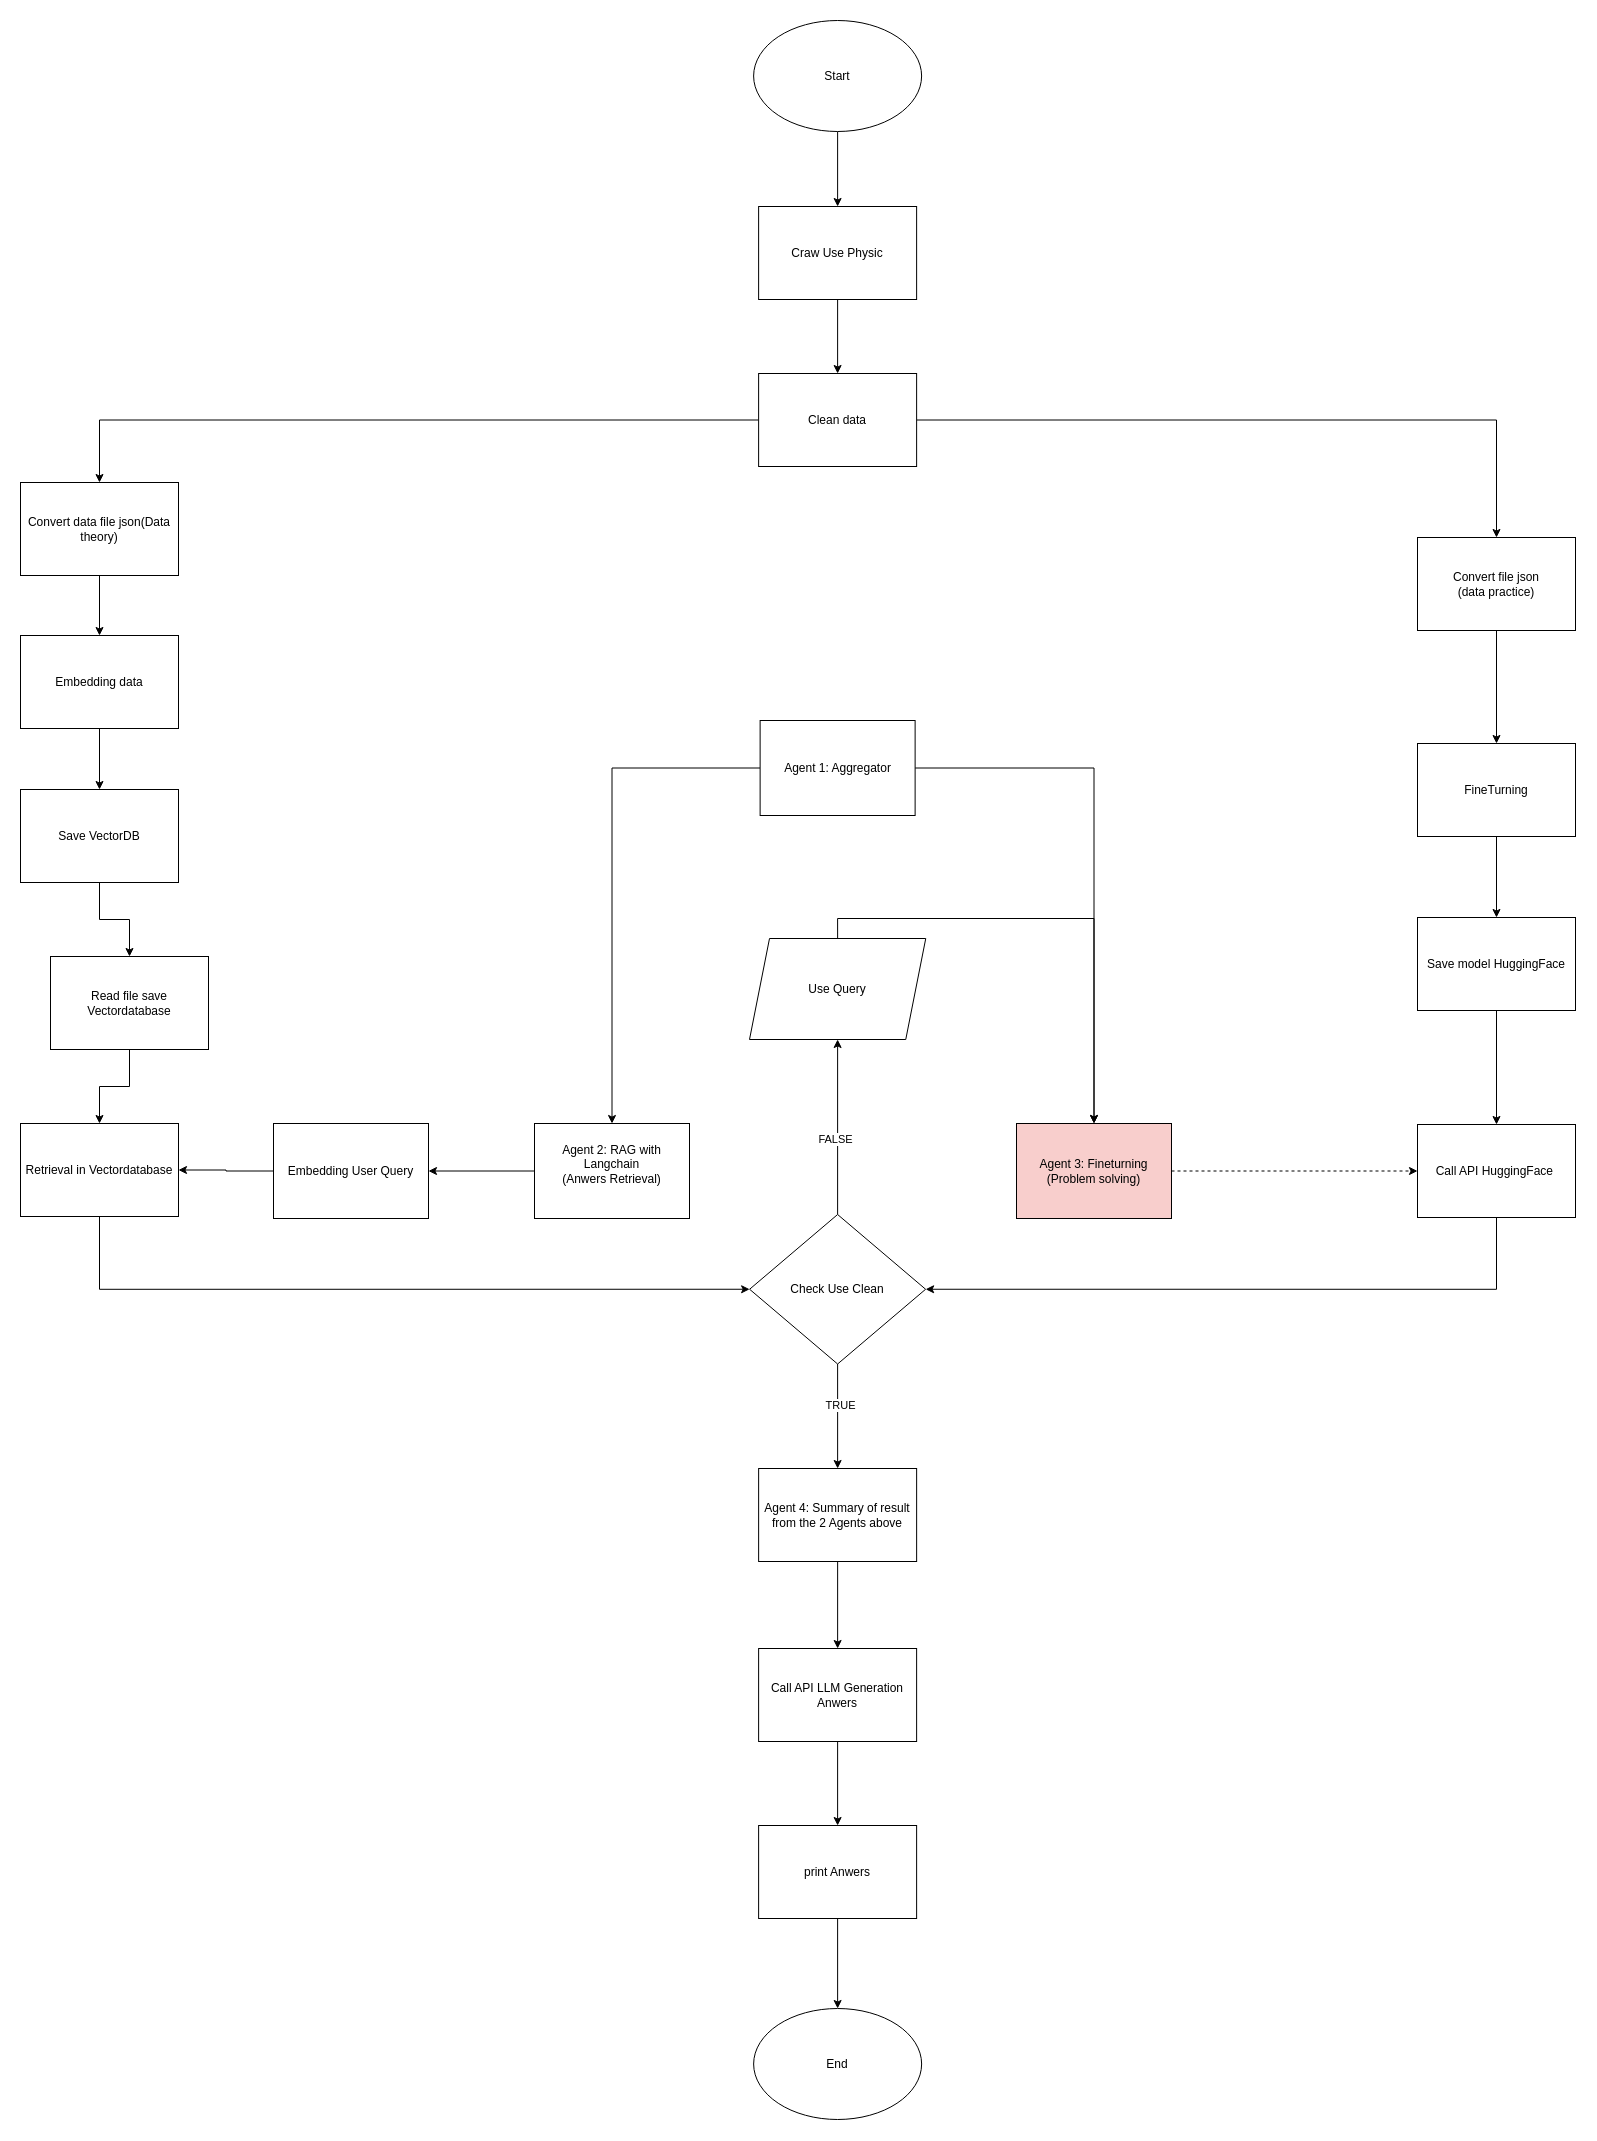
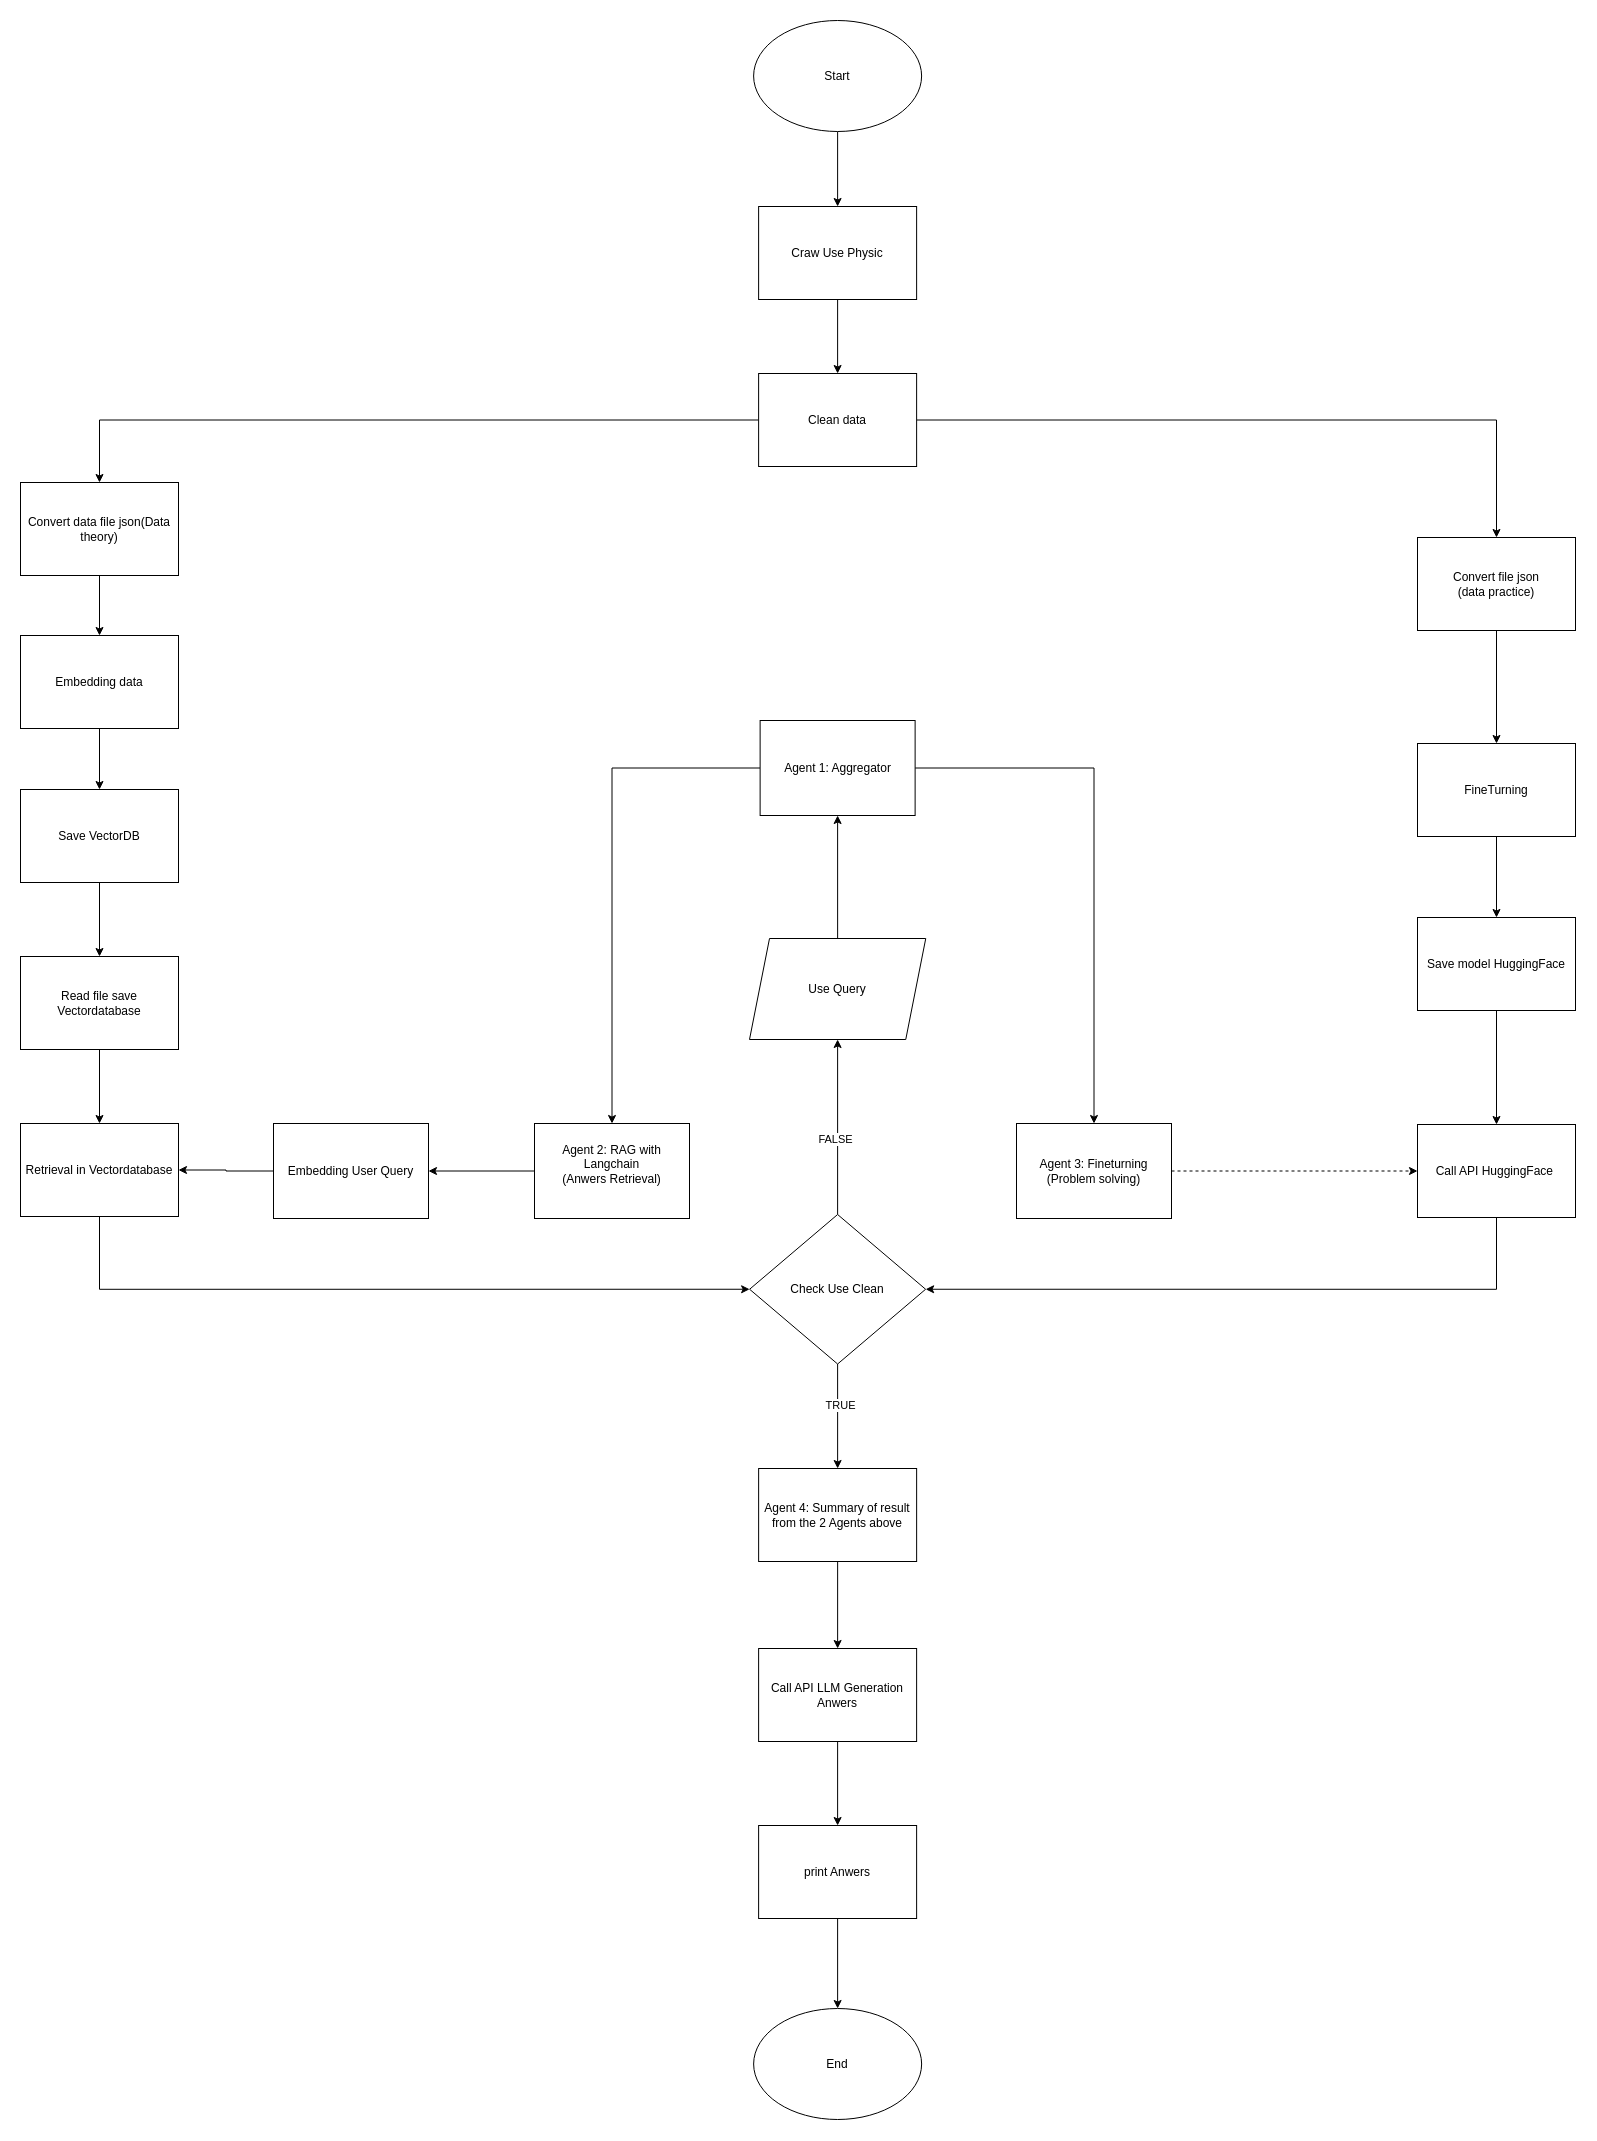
edge "Use Query" -> "Agent 3: Fineturning (Problem solving)": now "Use Query" -> "Agent 1: Aggregator"
node "Read file save Vectordatabase": moved (130, 1003) -> (100, 1003)
node "Agent 3: Fineturning (Problem solving)": fillcolor #f8cecc -> #ffffff
